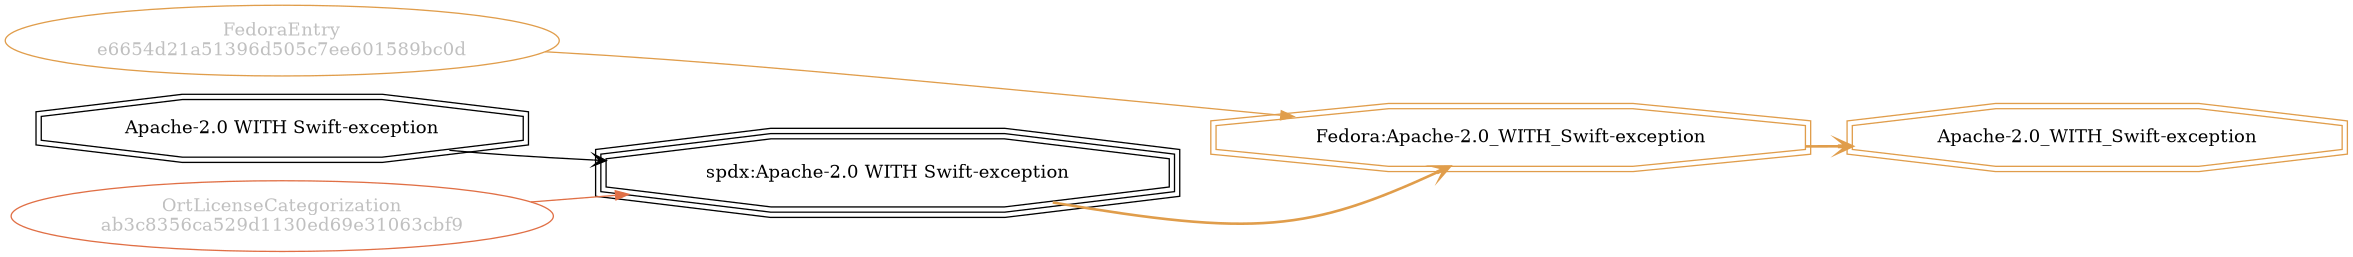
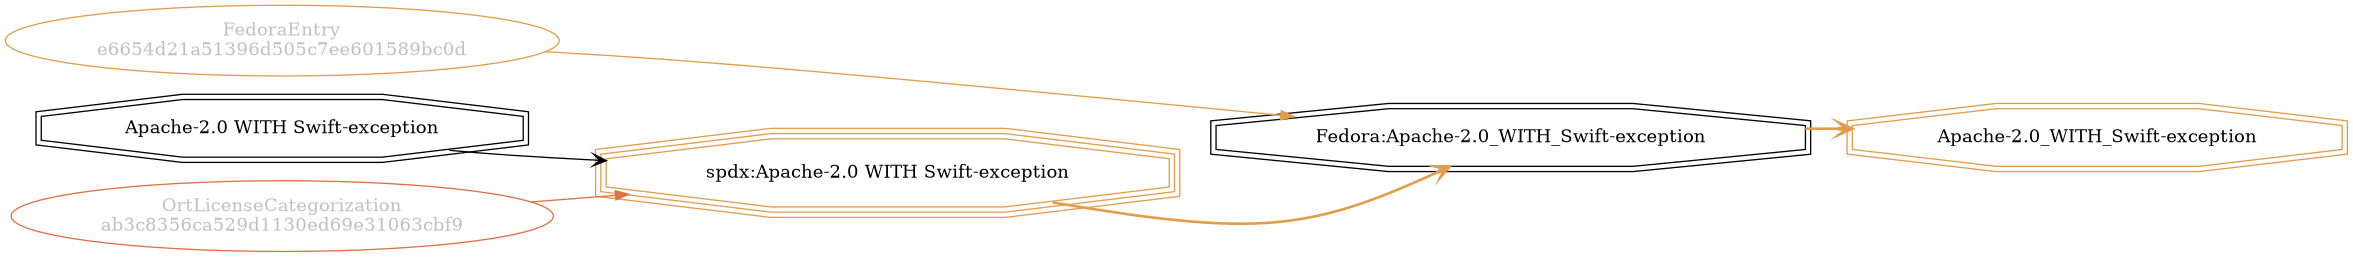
node "Fedora:Apache-2.0_WITH_Swift-exception": color #e09d4b -> black
edge "Apache-2.0_WITH_Swift-exception" -> "Fedora:Apache-2.0_WITH_Swift-exception": reversed
node "spdx:Apache-2.0 WITH Swift-exception": color black -> #e09d4b
